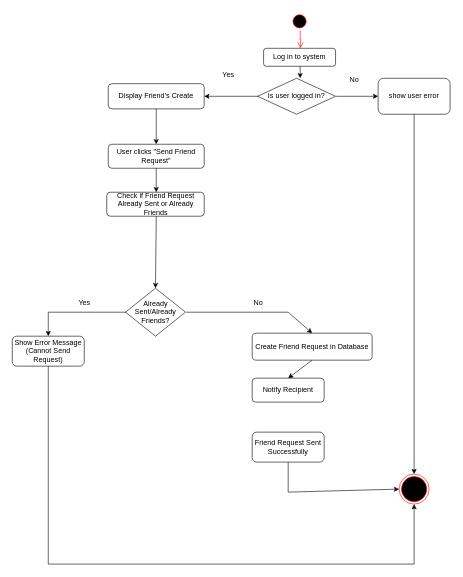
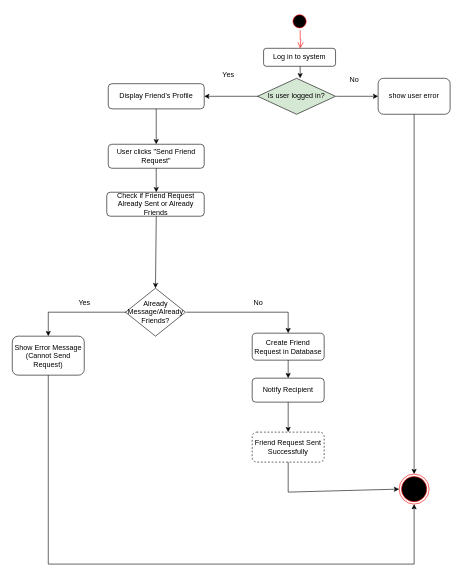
node "Display Friend’s Create": label "Display Friend’s Create" -> "Display Friend’s Profile"
node "Is user logged in?": fillcolor #ffffff -> #d5e8d4
node "Already Sent/Already Friends?": label "Already Sent/Already Friends?" -> "Already Message/Already Friends?"
node "Create Friend Request in Database": size 120x27 -> 72x27
node "Show Error Message (Cannot Send Request)": size 72x30 -> 72x39
edge "Notify Recipient" -> "Friend Request Sent Successfully": added
node "Friend Request Sent Successfully": style solid -> dashed
